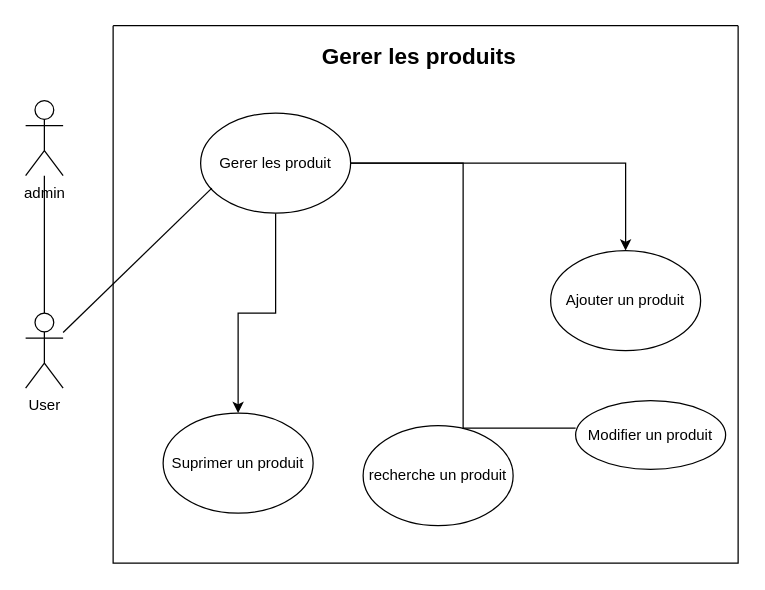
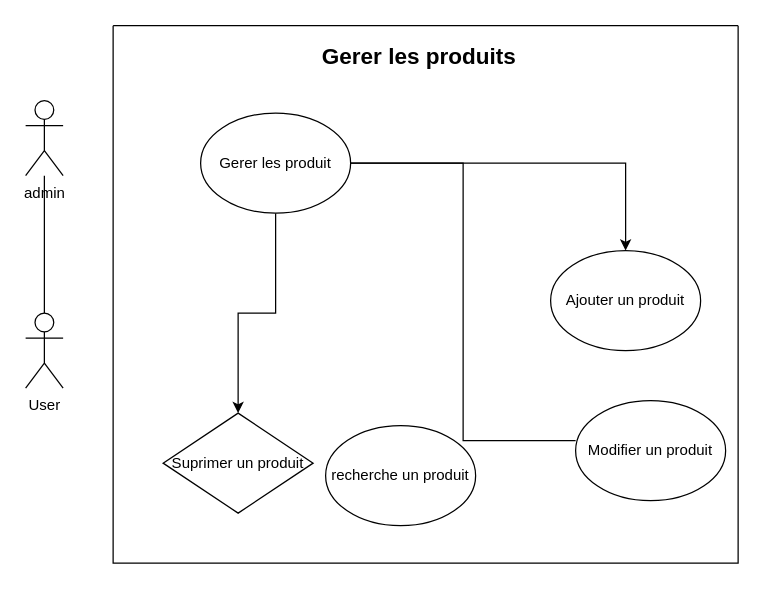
edge "Gerer les produit" -- "User": removed
node "Modifier un produit": size 150x69 -> 150x100
node "Suprimer un produit": shape ellipse -> diamond
node "recherche un produit": moved (438, 476) -> (401, 476)
